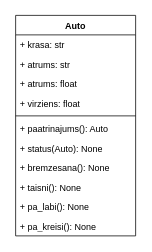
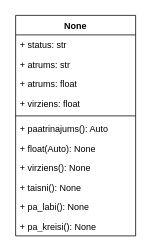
node "Auto": label "Auto" -> "None"
node "+ krasa: str": label "+ krasa: str" -> "+ status: str"
node "+ status(Auto): None": label "+ status(Auto): None" -> "+ float(Auto): None"
node "+ bremzesana(): None": label "+ bremzesana(): None" -> "+ virziens(): None"
